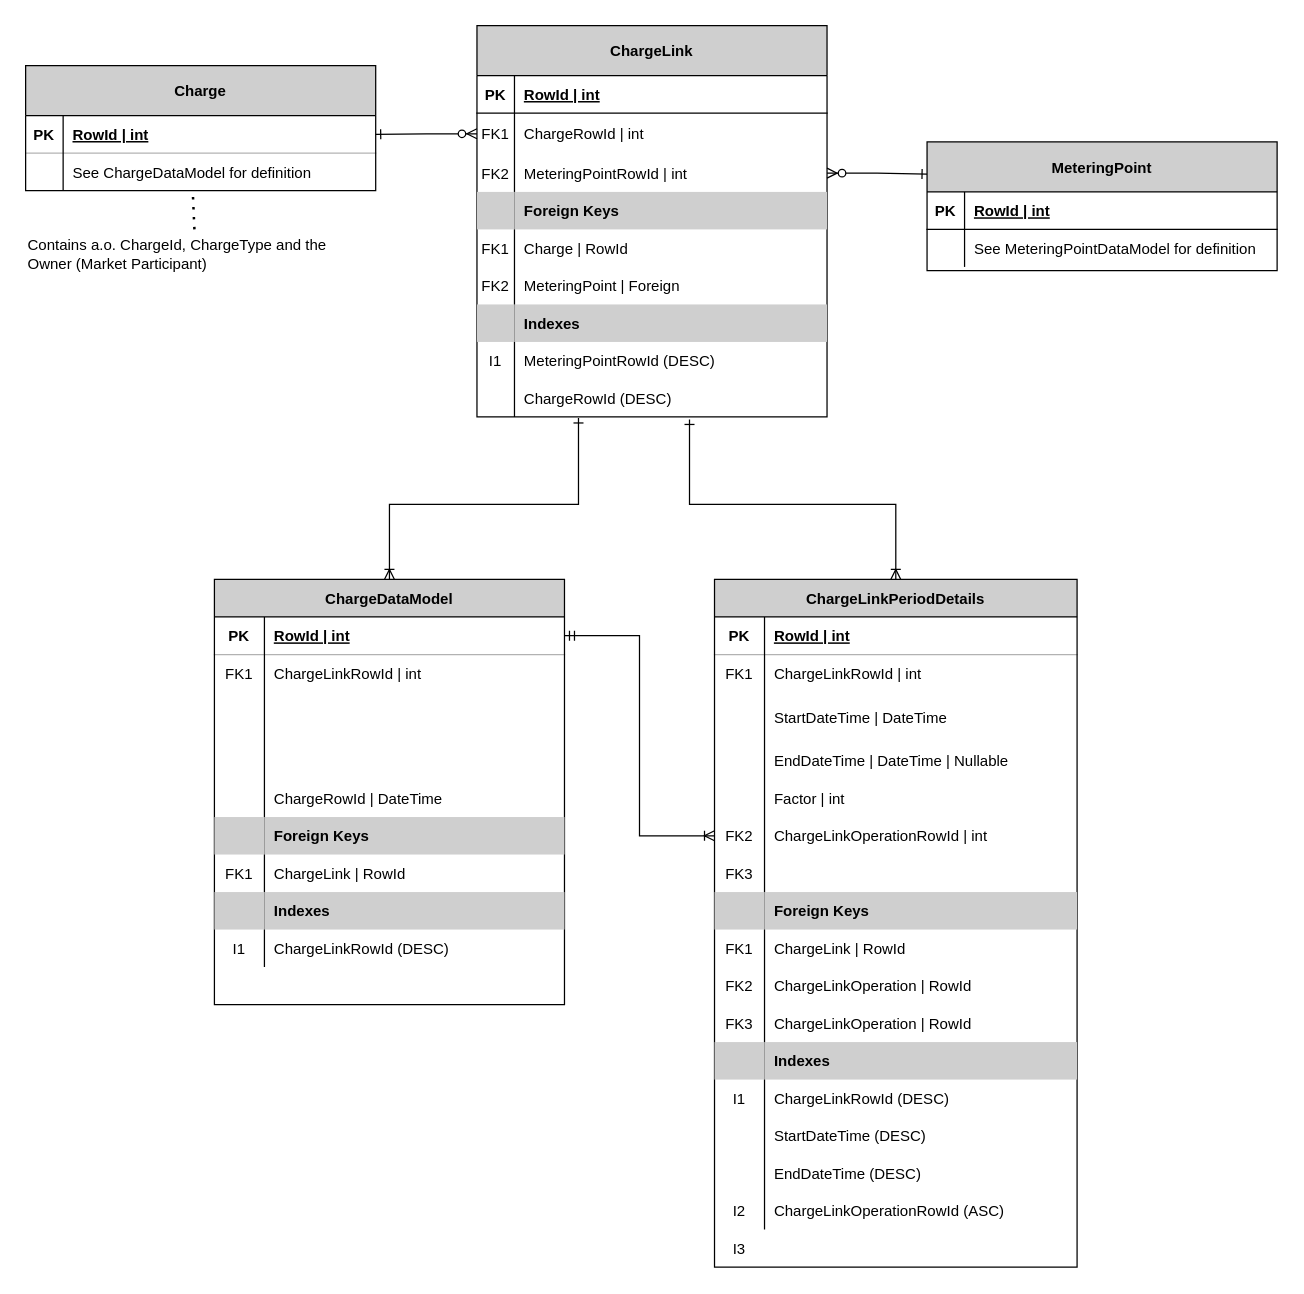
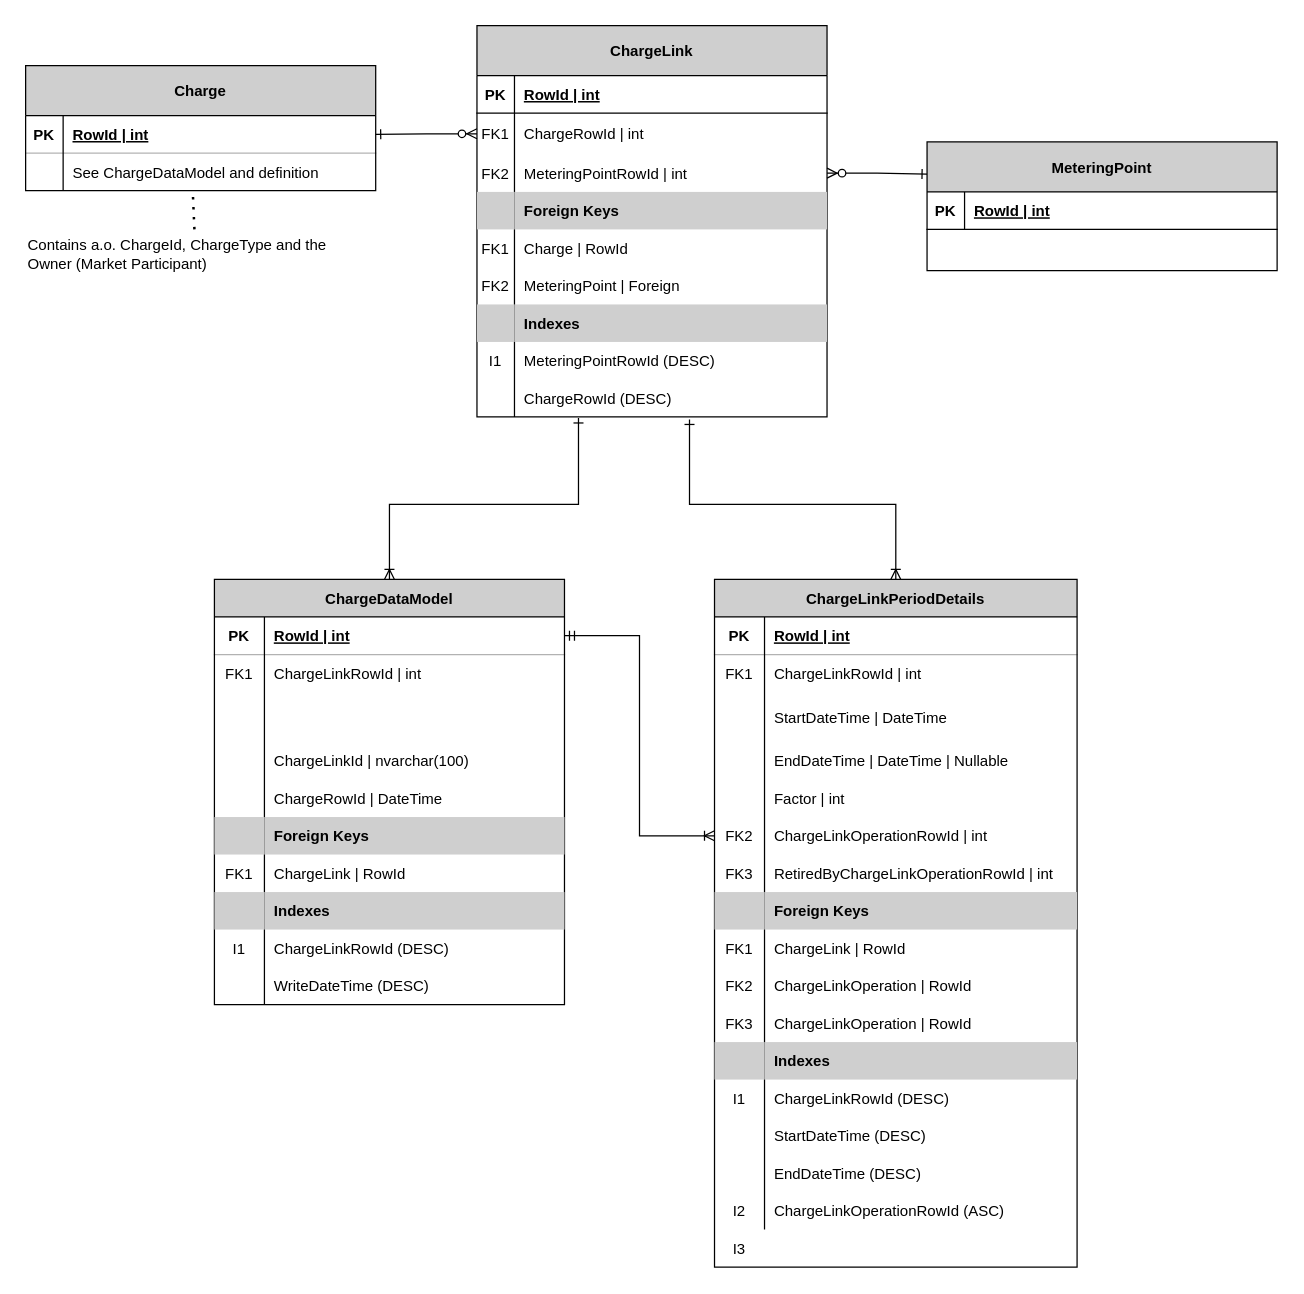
node "See ChargeDataModel for definition": label "See ChargeDataModel for definition" -> "See ChargeDataModel and definition"
node "See MeteringPointDataModel for definition": removed
node "ChargeLinkId | nvarchar(100)": added
node "RetiredByChargeLinkOperationRowId | int": added
node "WriteDateTime (DESC)": added
